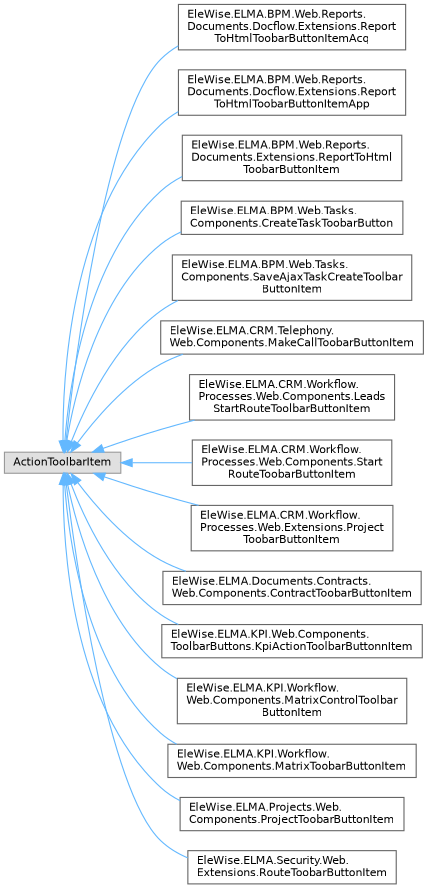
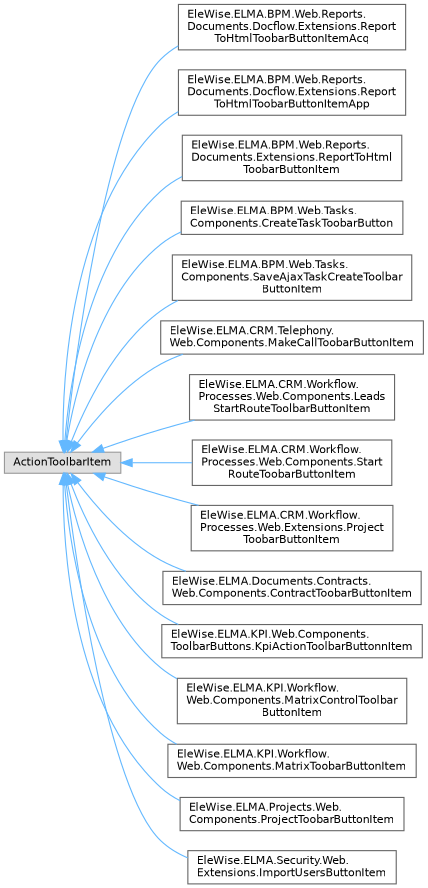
node "EleWise.ELMA.Security.Web. Extensions.RouteToobarButtonItem": label "EleWise.ELMA.Security.Web. Extensions.RouteToobarButtonItem" -> "EleWise.ELMA.Security.Web. Extensions.ImportUsersButtonItem"
